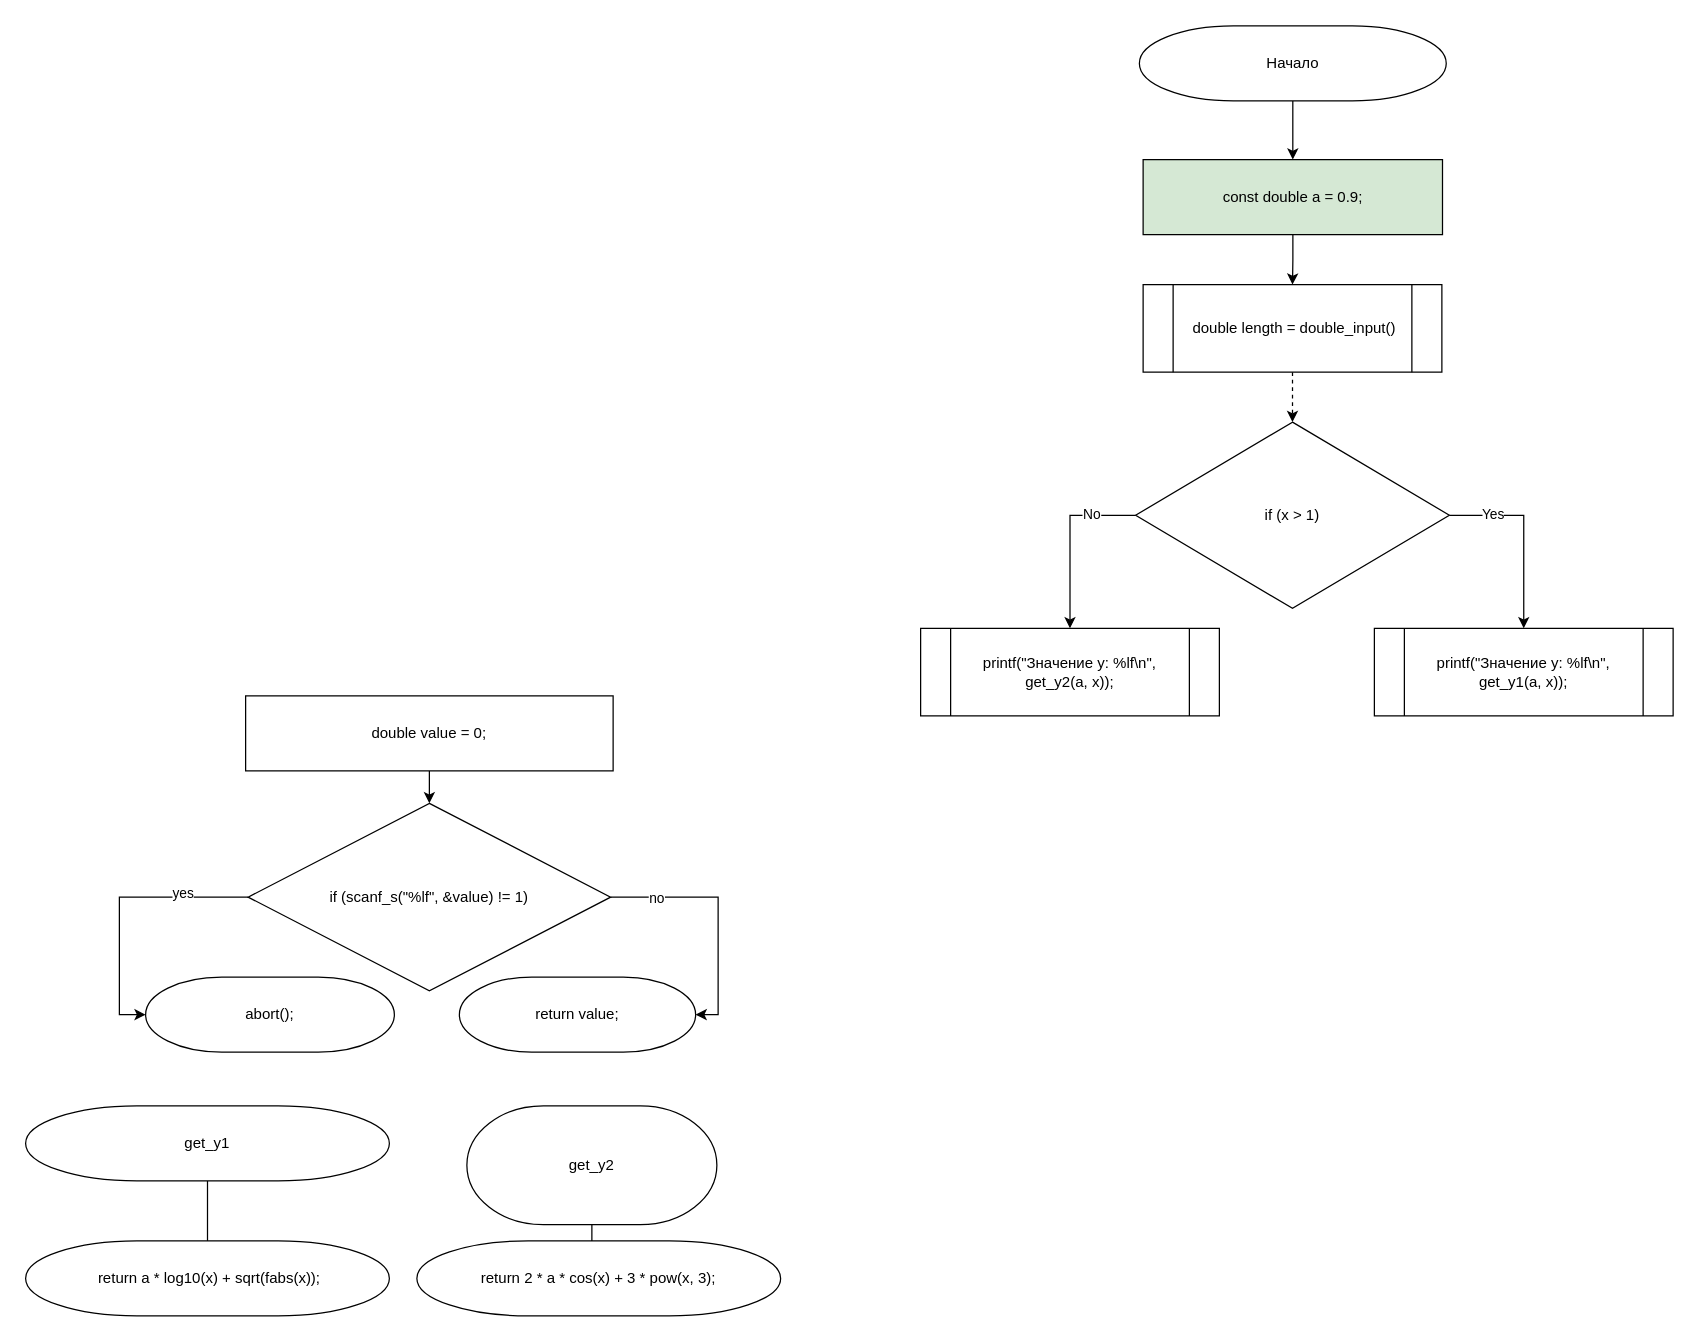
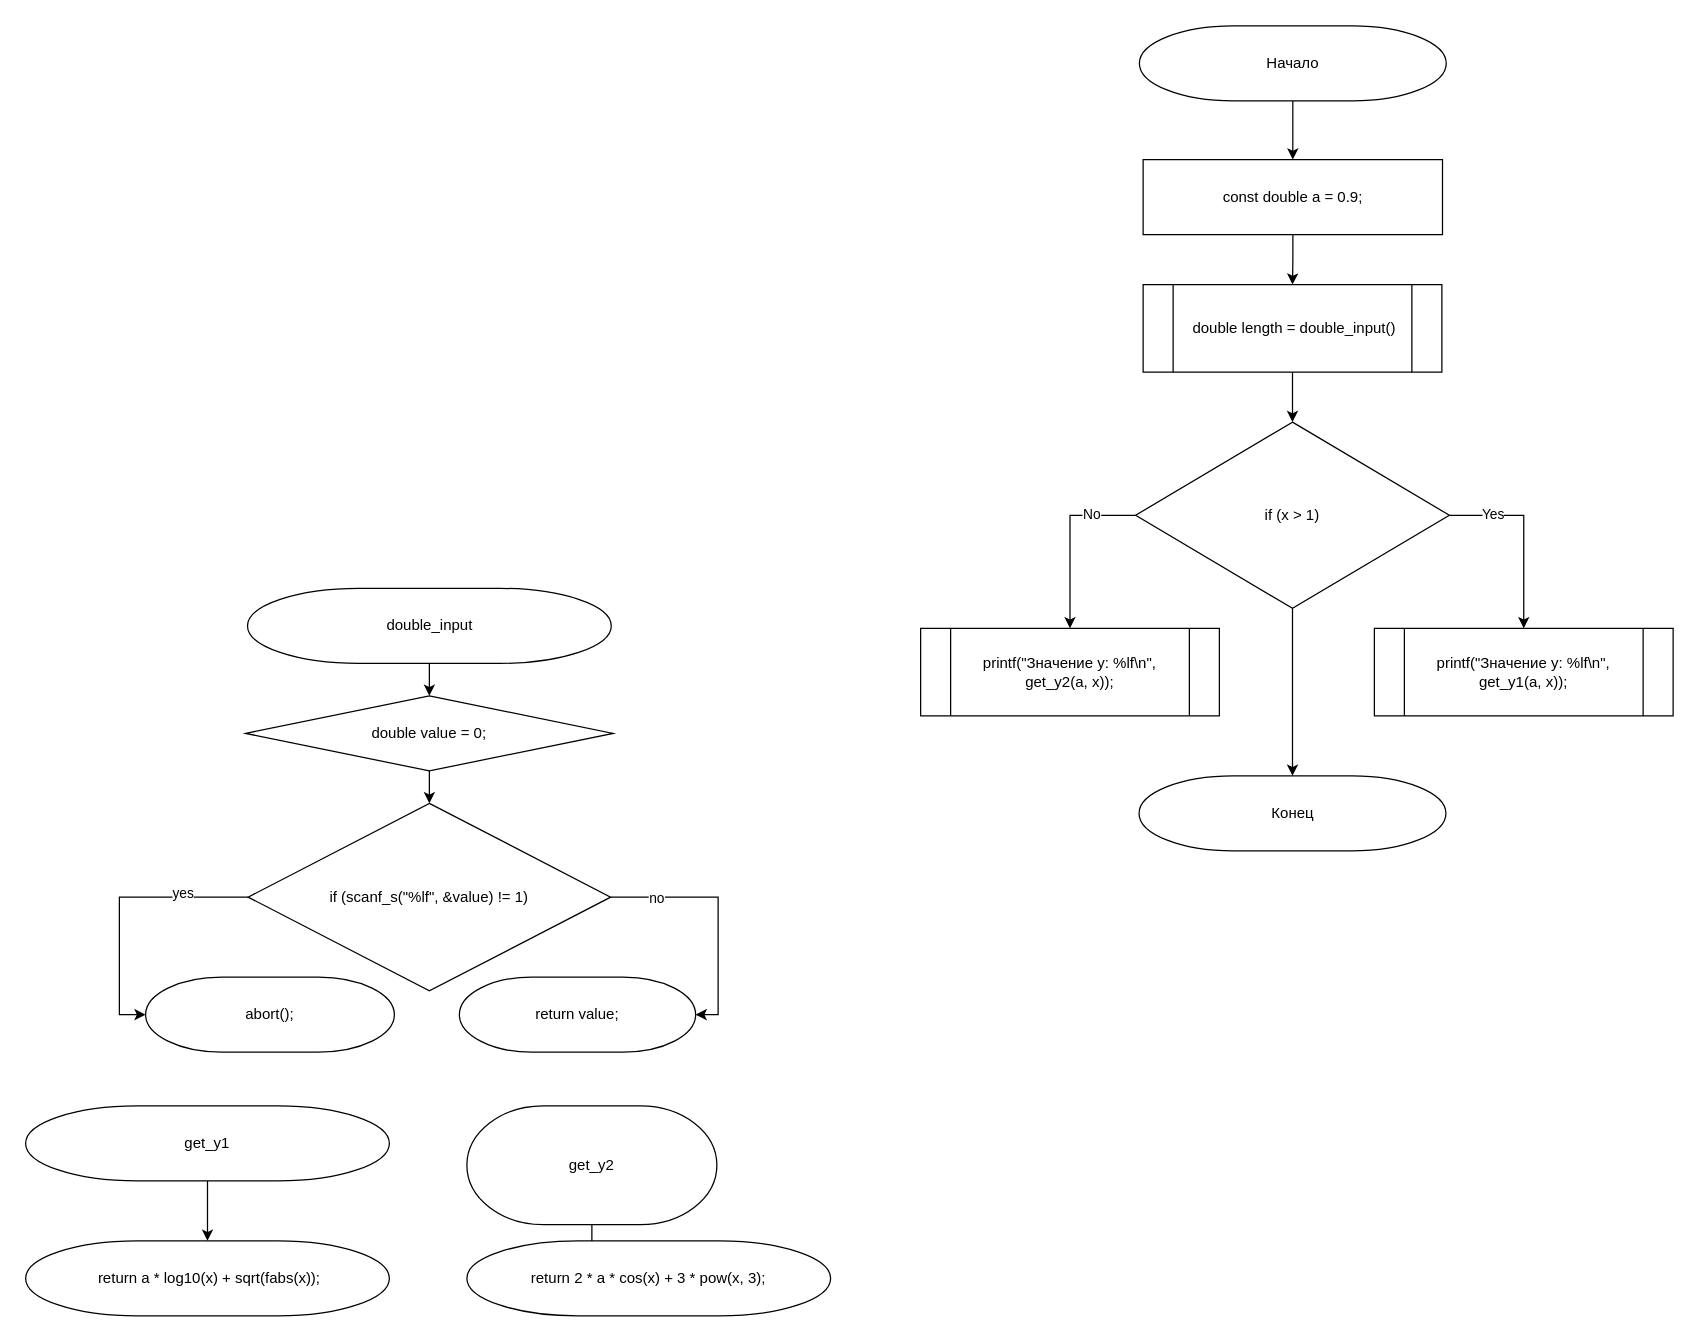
node "const double a = 0.9;": fillcolor #d5e8d4 -> #ffffff
edge "double length = double_input()" -> "if (x > 1)": style dashed -> solid
node "double_input": added
edge "double_input" -> "double value = 0;": added
edge "if (x > 1)" -> "Конец": added
node "double value = 0;": shape rectangle -> diamond
node "Конец": added
edge "get_y1" -- "return a * log10(x) + sqrt(fabs(x));": arrowhead none -> classic
node "return 2 * a * cos(x) + 3 * pow(x, 3);": moved (599, 1278) -> (649, 1278)
